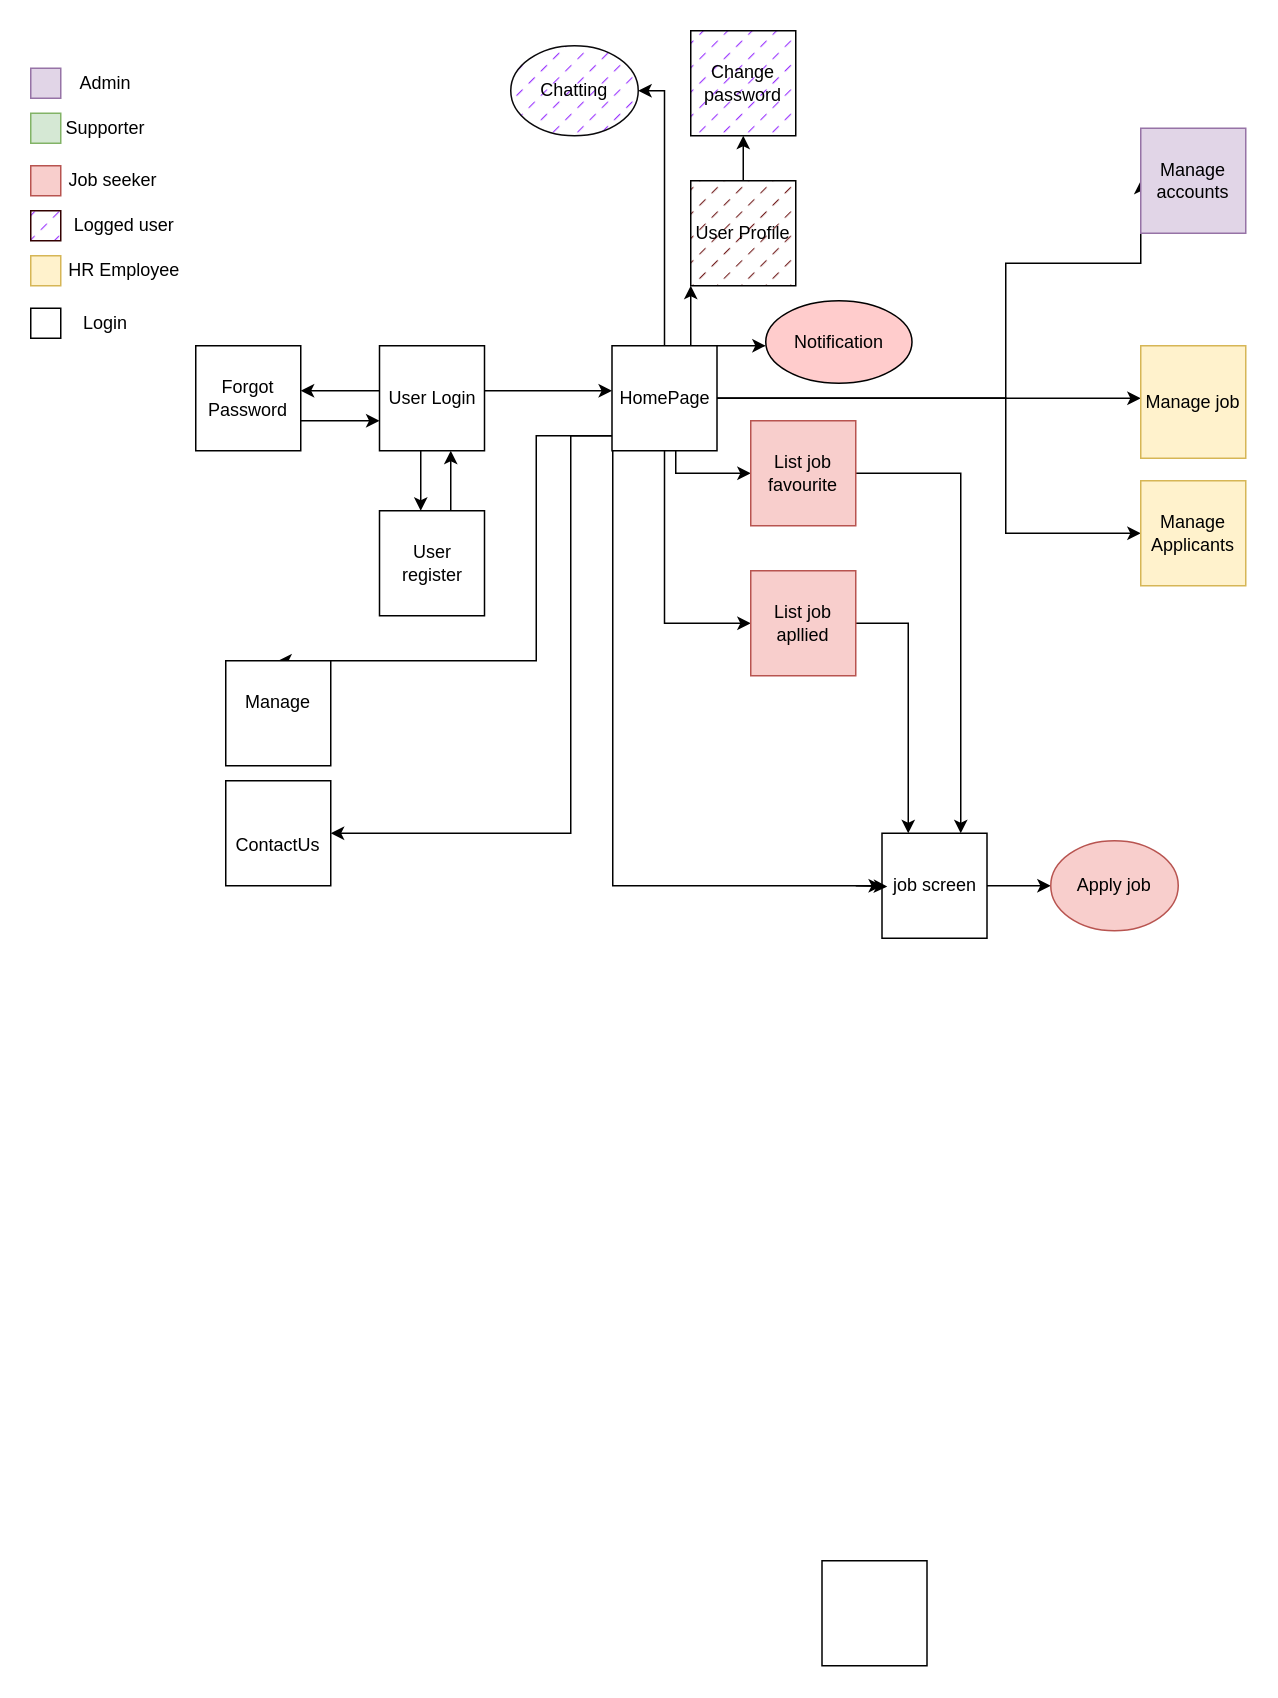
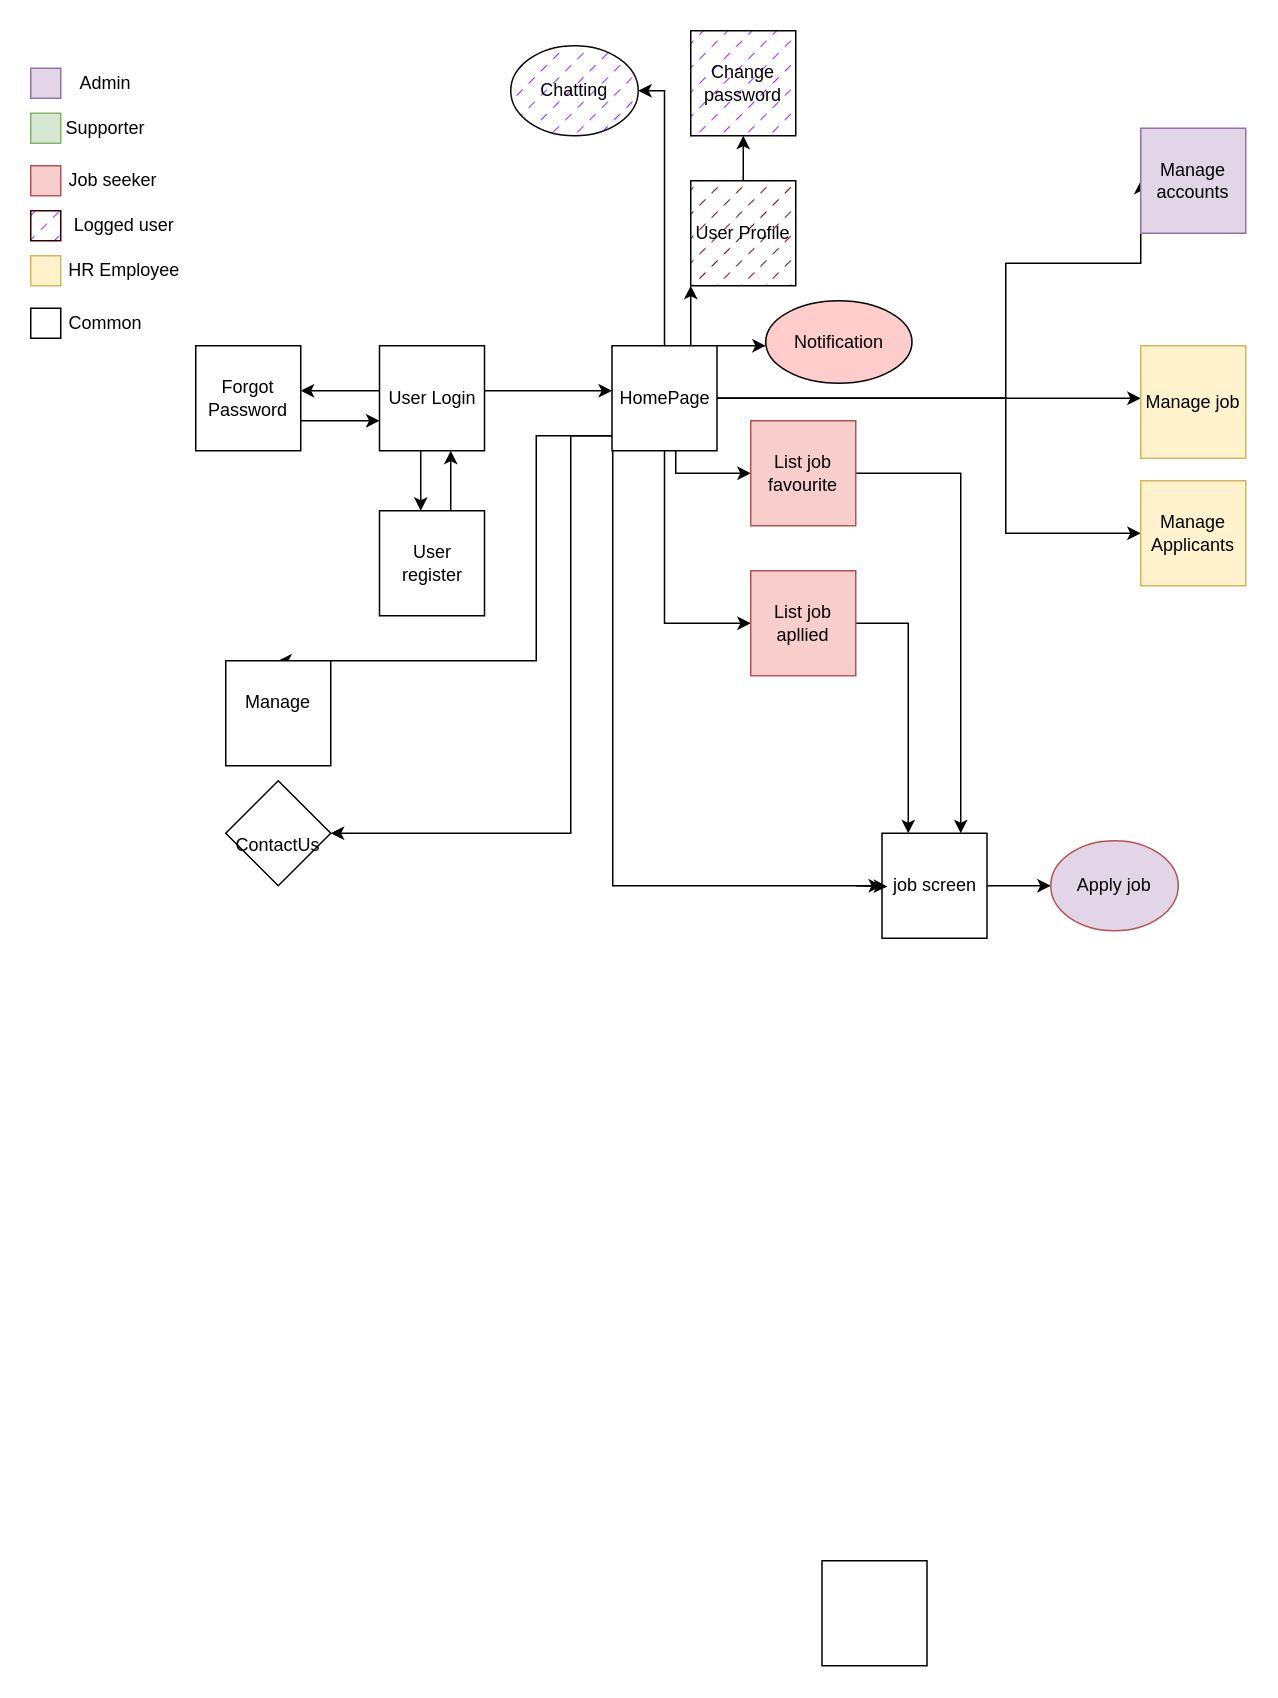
node "Login": label "Login" -> "Common"
node "ContactUs": shape rectangle -> diamond
node "Apply job": fillcolor #f8cecc -> #e1d5e7
